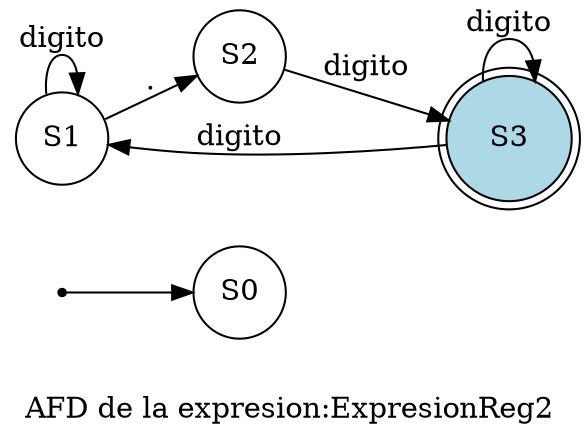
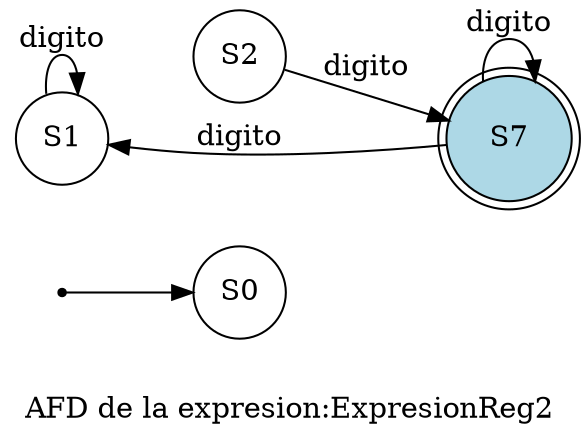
edge "S1" -> "S2": removed, label "."
node "S3": label "S3" -> "S7"
